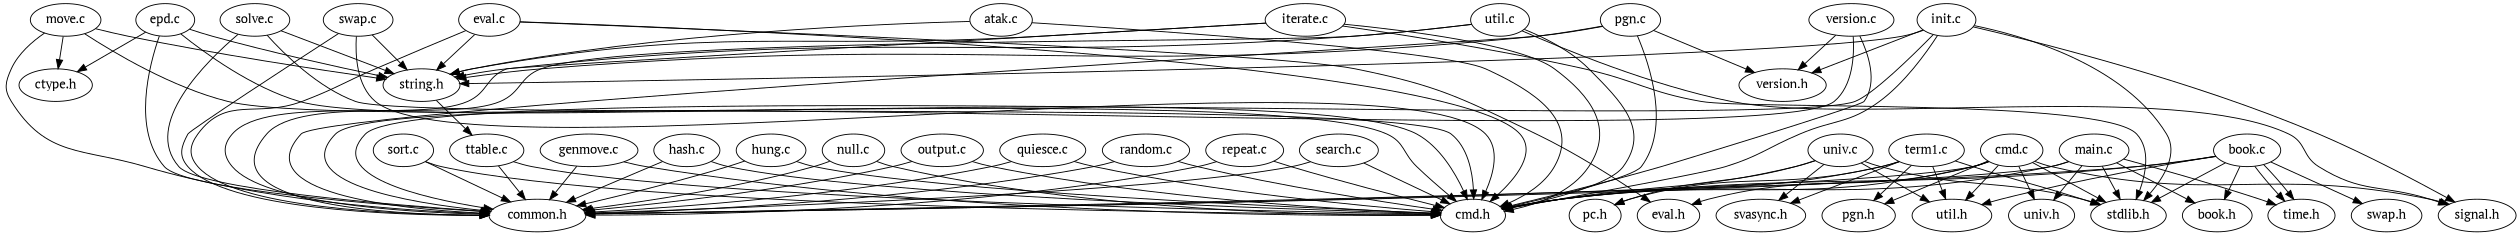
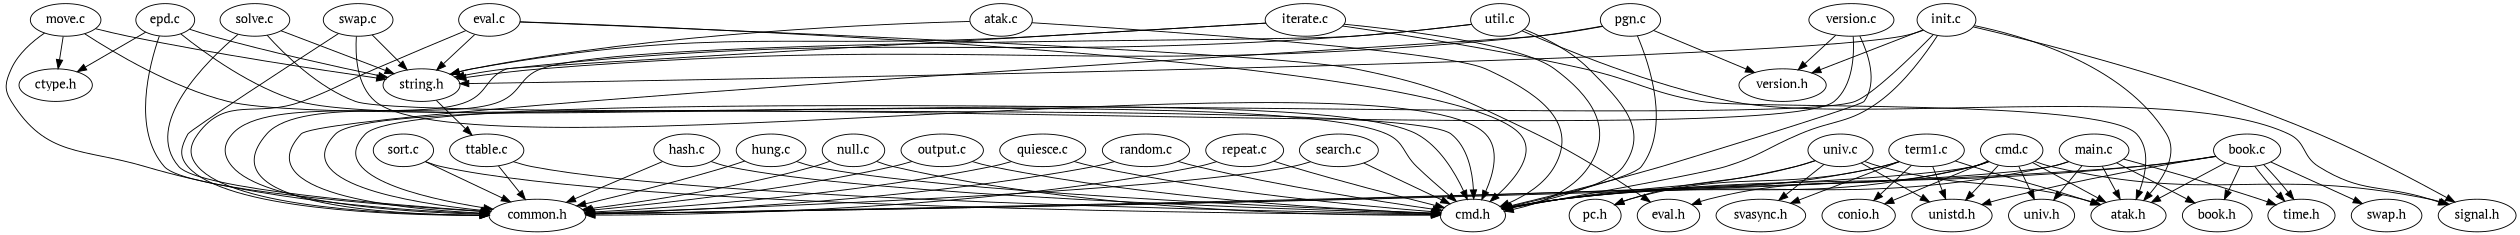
node "genmove.c": removed
node "pgn.h": label "pgn.h" -> "conio.h"
node "util.h": label "util.h" -> "unistd.h"
node "stdlib.h": label "stdlib.h" -> "atak.h"
